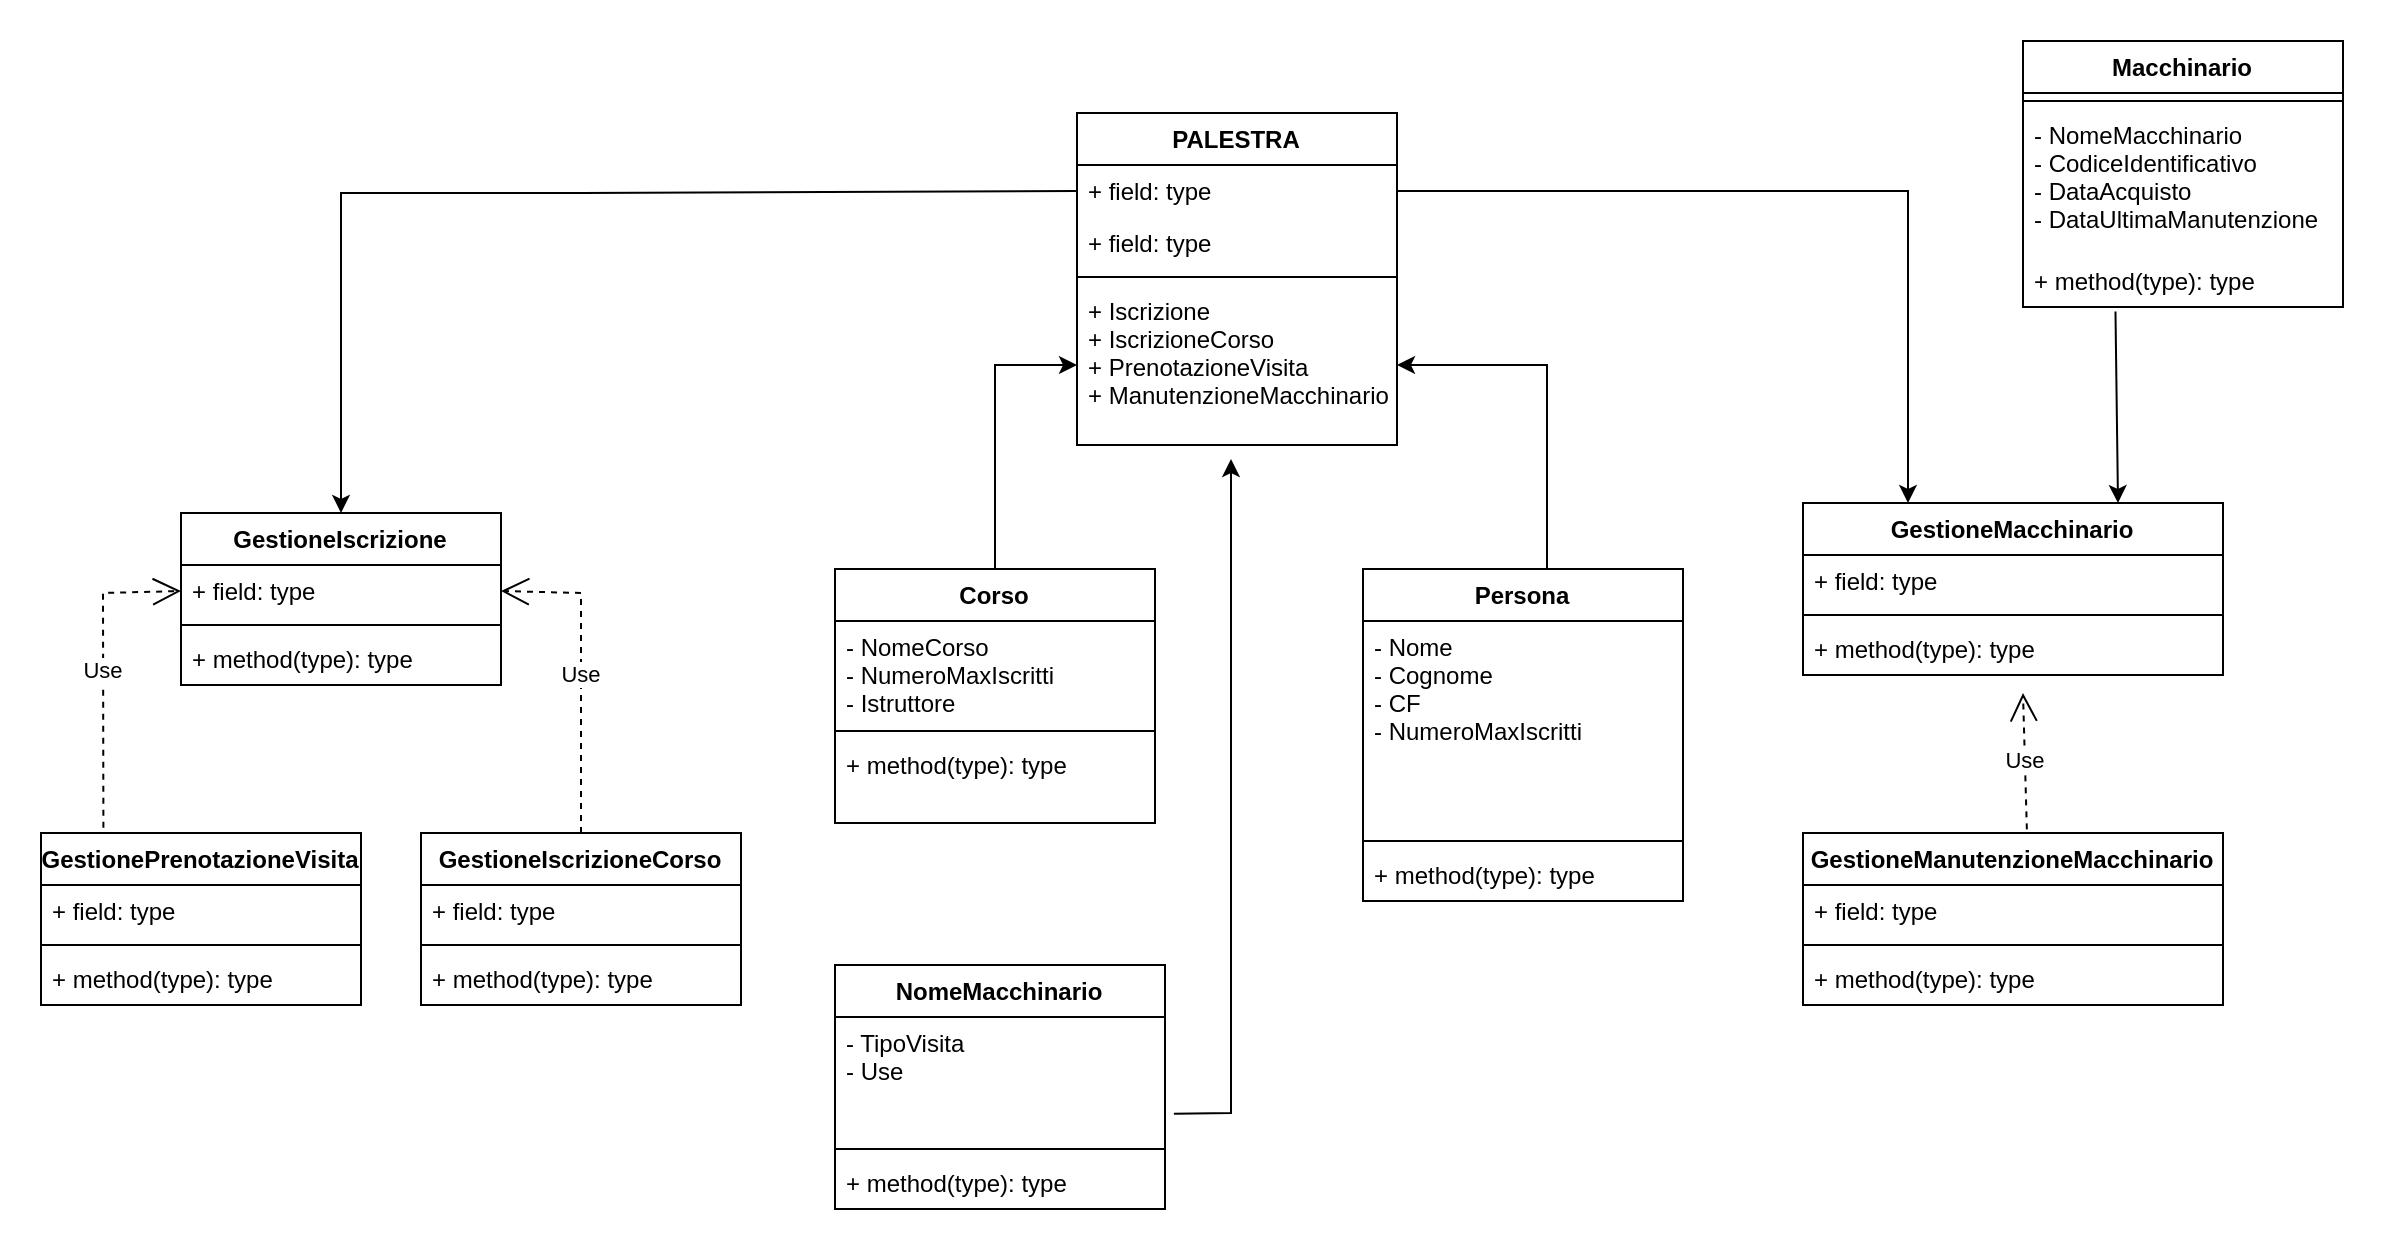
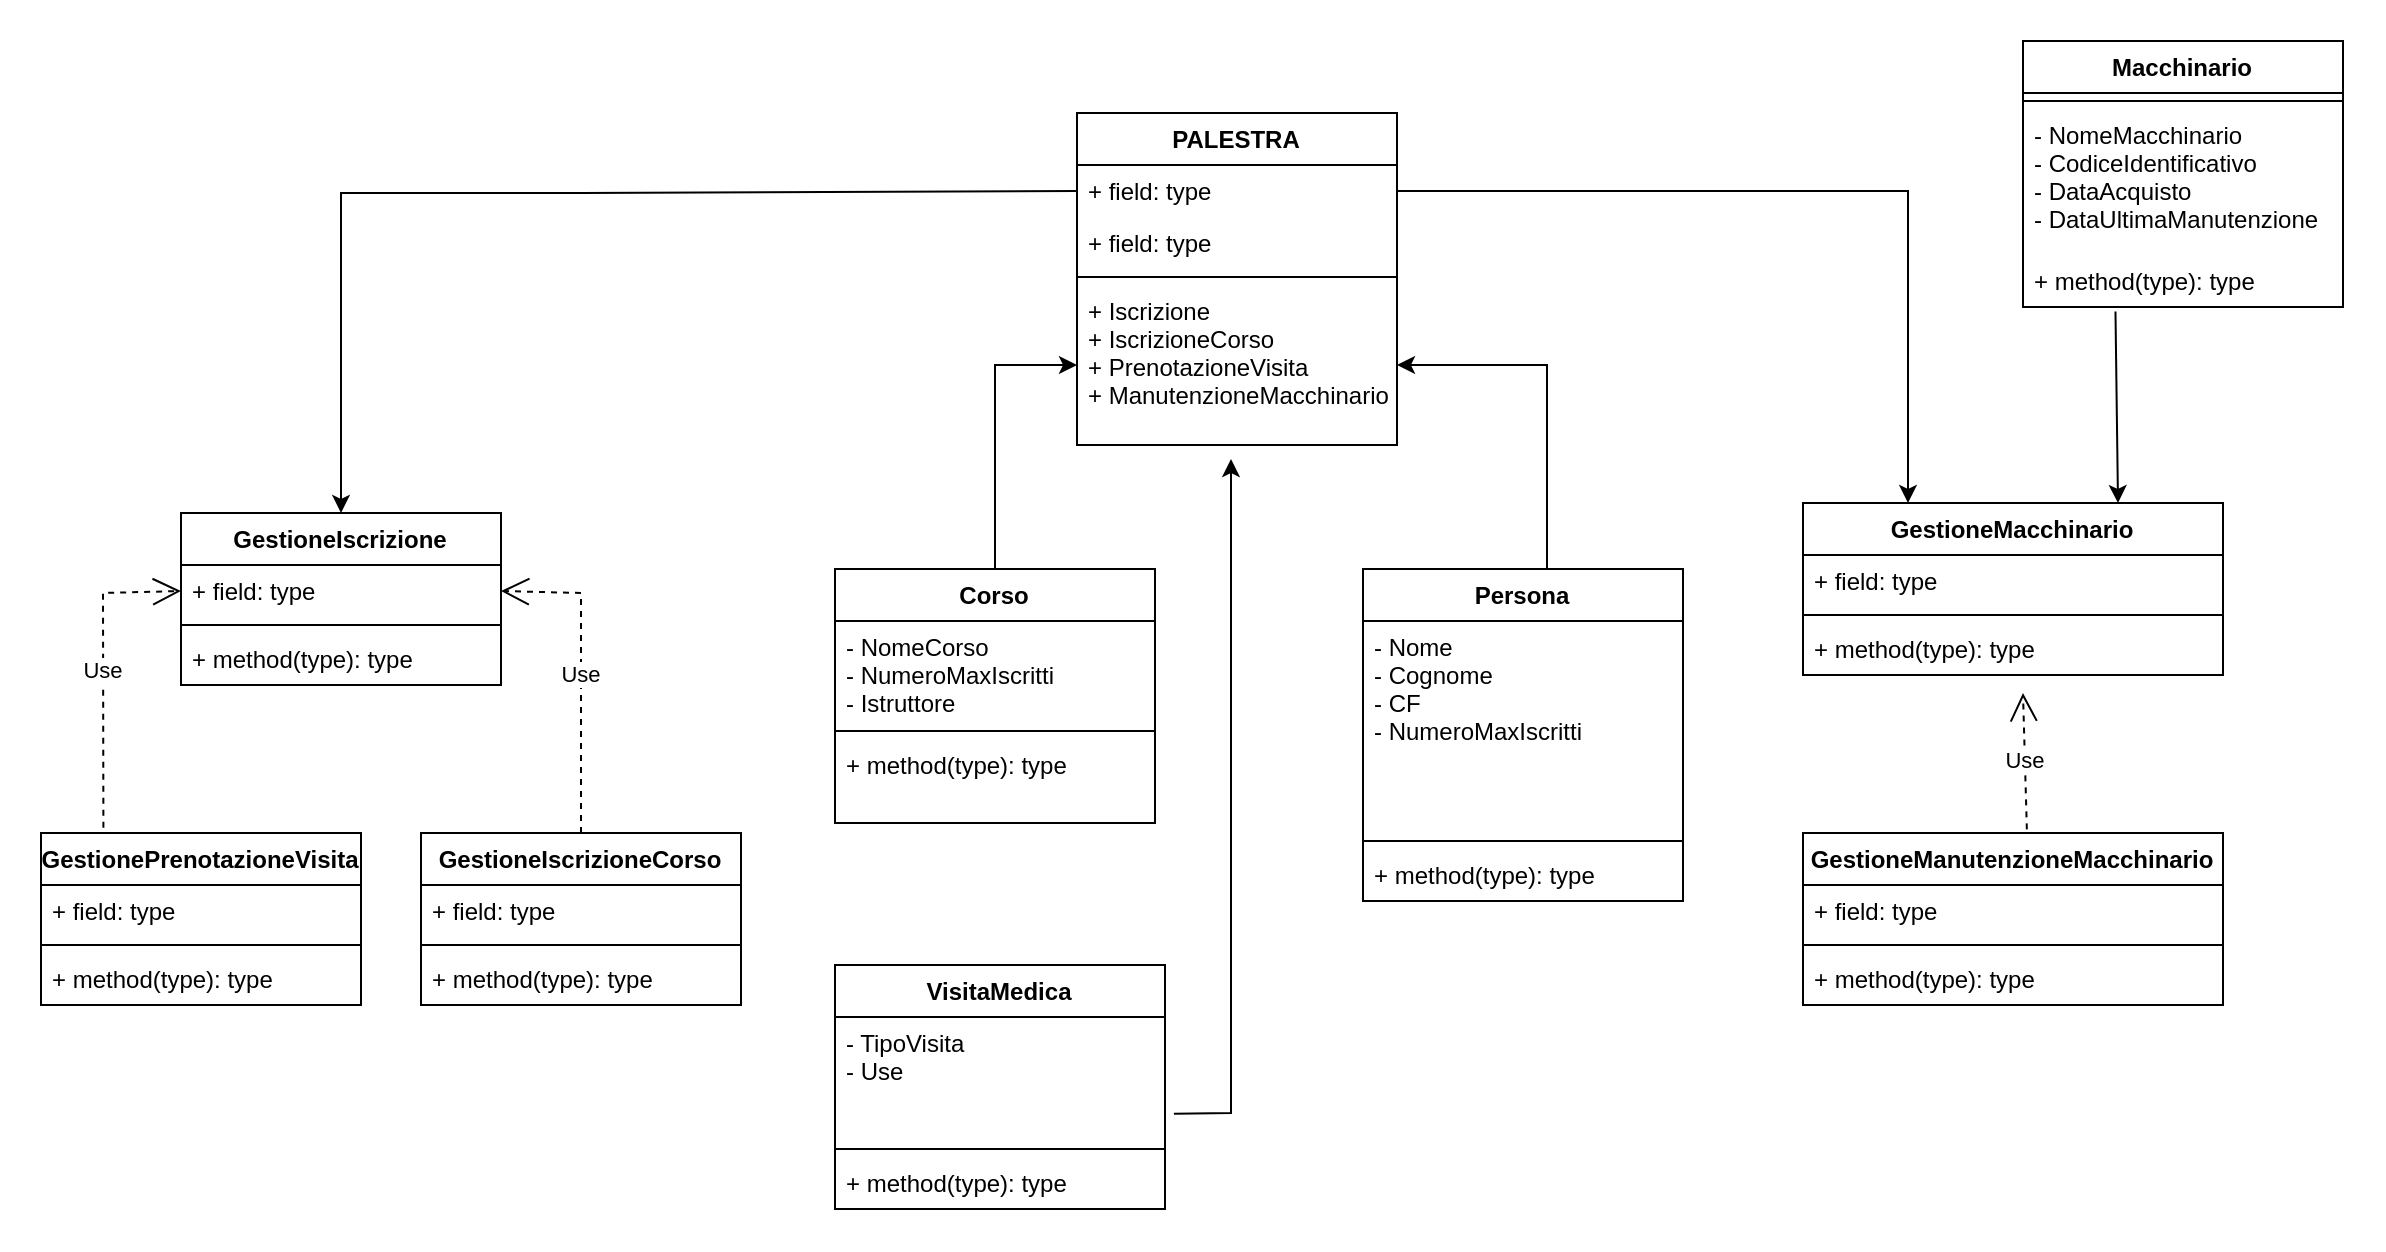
node "NomeMacchinario": label "NomeMacchinario" -> "VisitaMedica"
